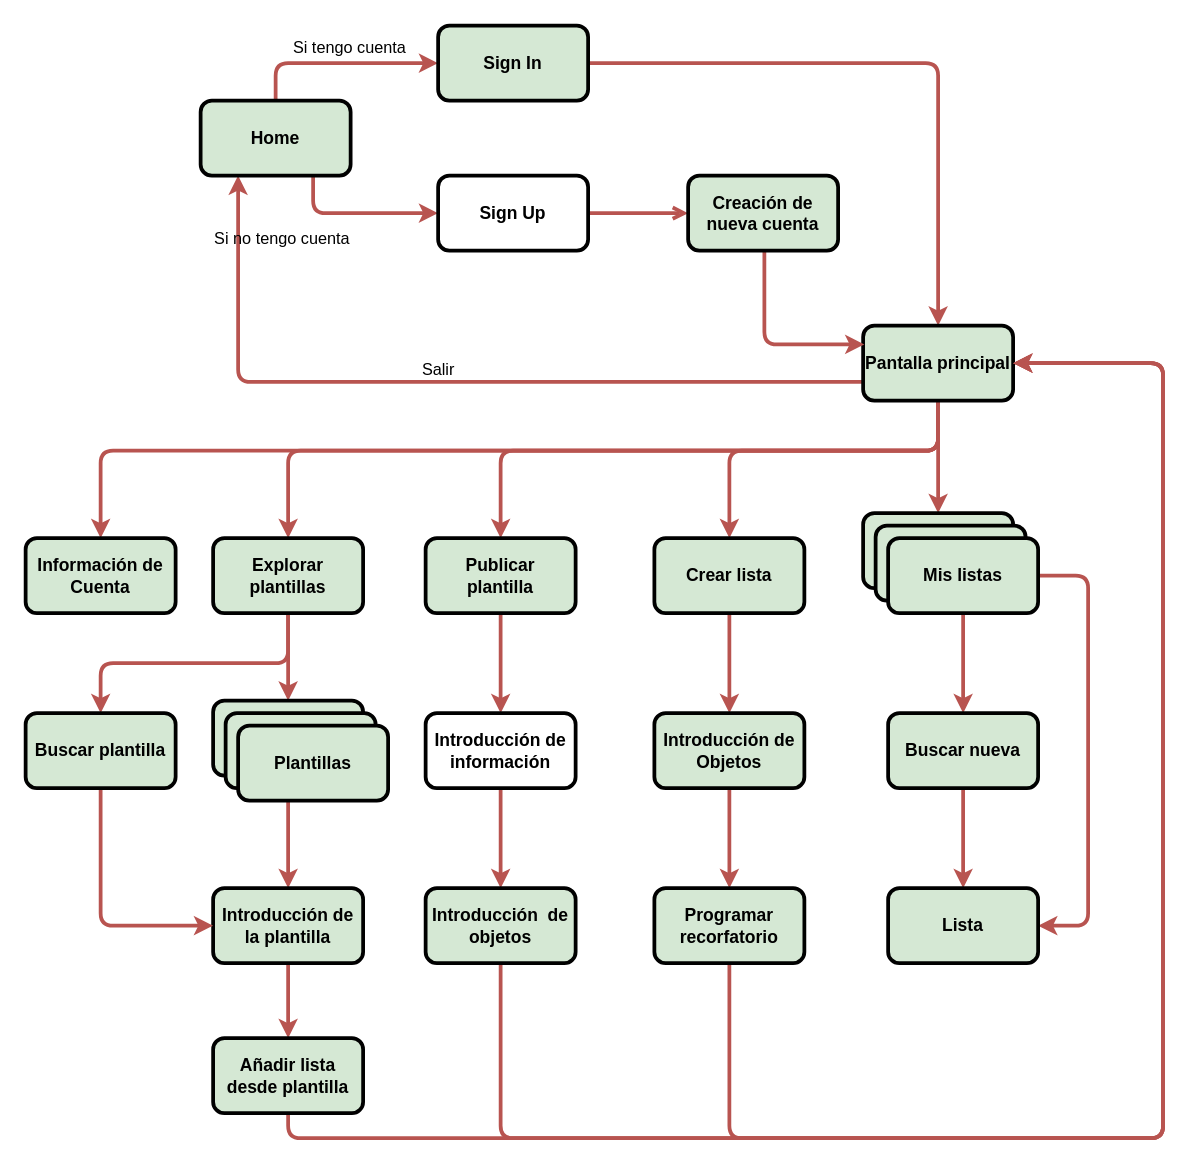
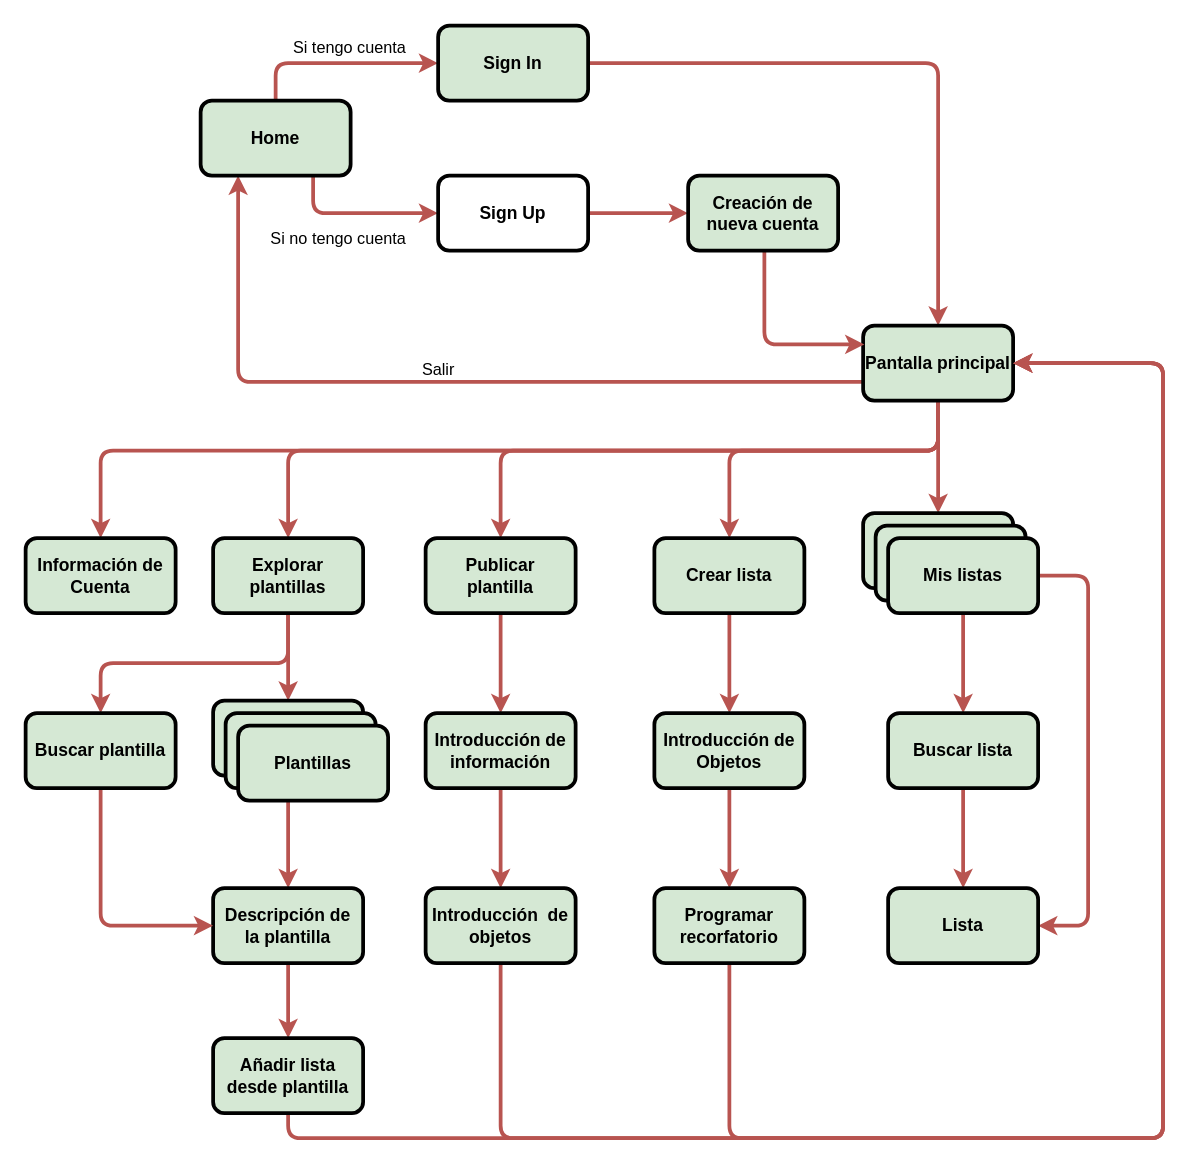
edge "Sign Up" -> "Creación de nueva cuenta": arrowhead open -> classic
node "Si no tengo cuenta": moved (282, 238) -> (338, 238)
node "Introducción de información": fillcolor #ffffff -> #d5e8d4
node "Buscar nueva": label "Buscar nueva" -> "Buscar lista"
node "Introducción de la plantilla": label "Introducción de la plantilla" -> "Descripción de la plantilla"
